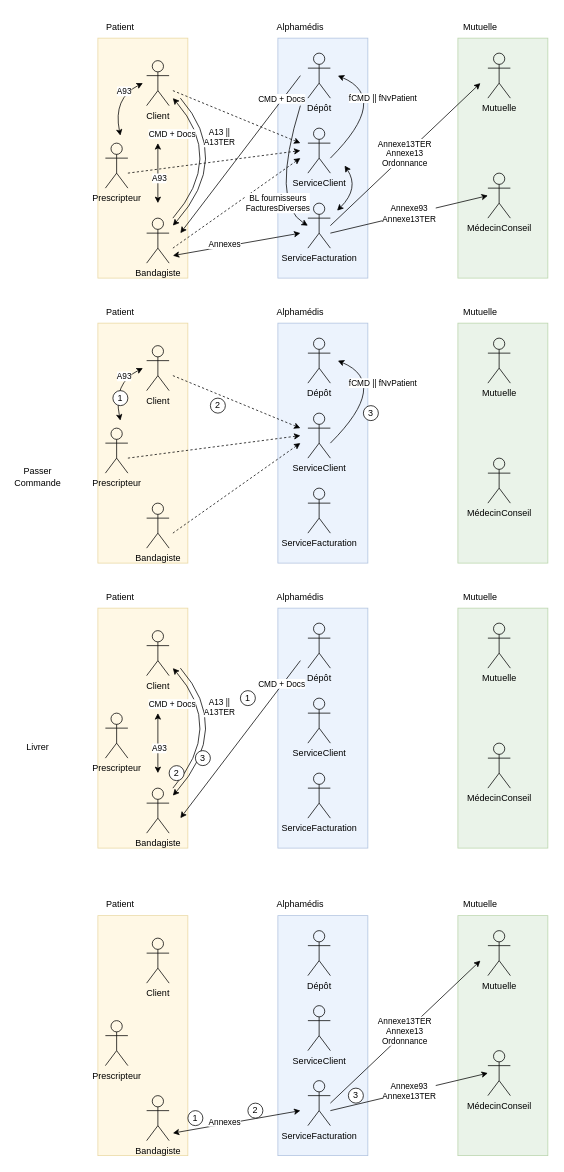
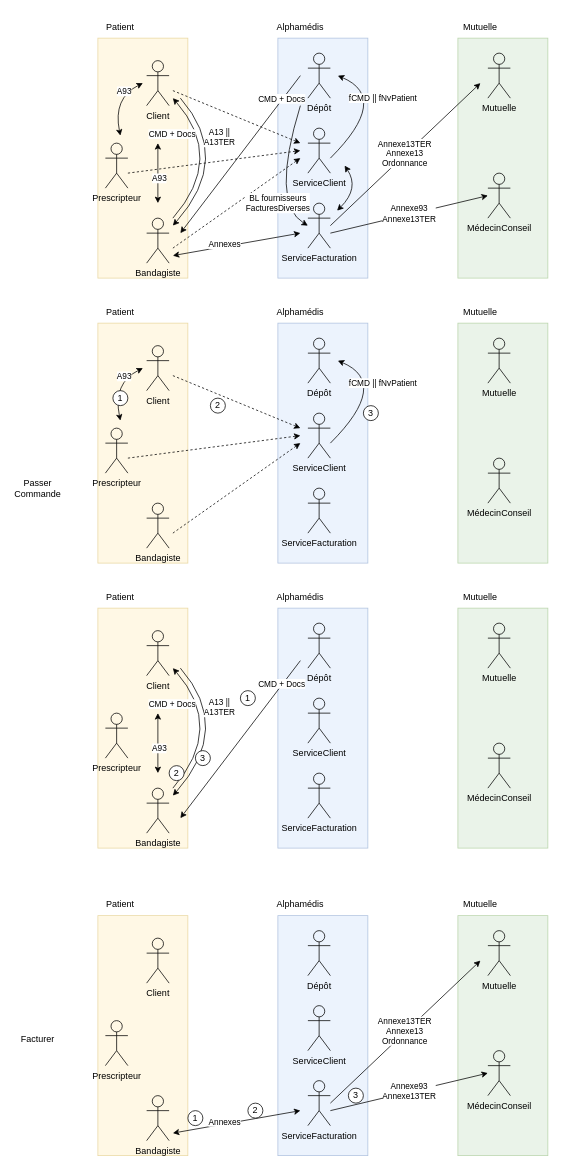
node "Passer Commande": moved (38, 477) -> (38, 488)
node "Livrer": removed
node "Facturer": added
